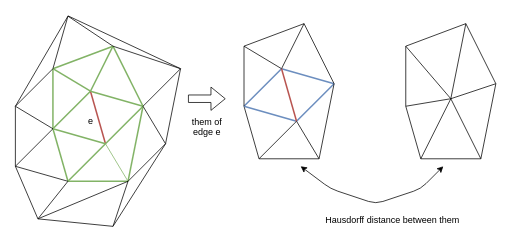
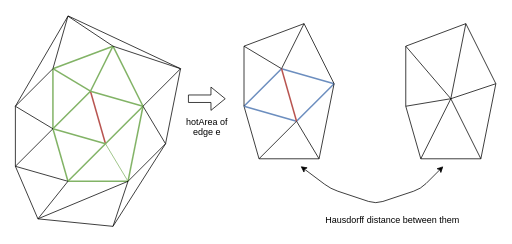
node "e": removed
node "them of edge e": label "them of edge e" -> "hotArea of edge e"
